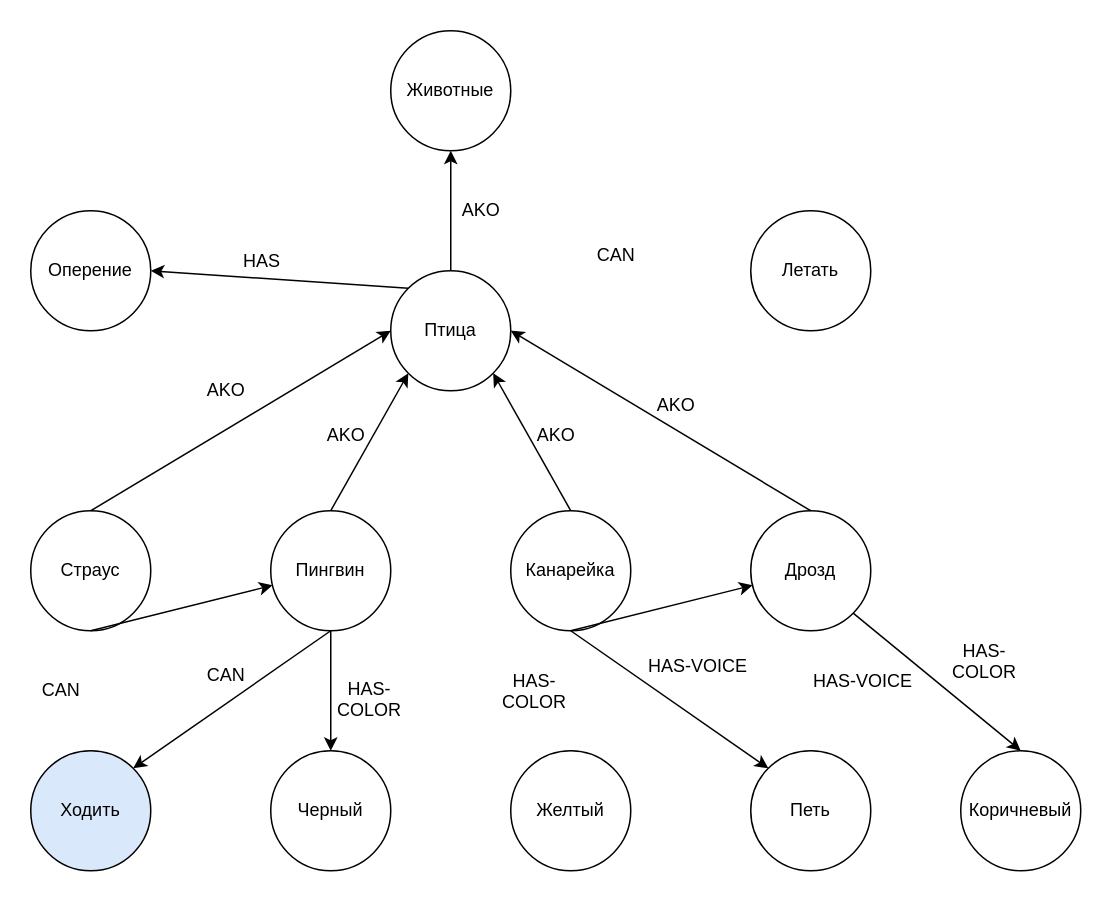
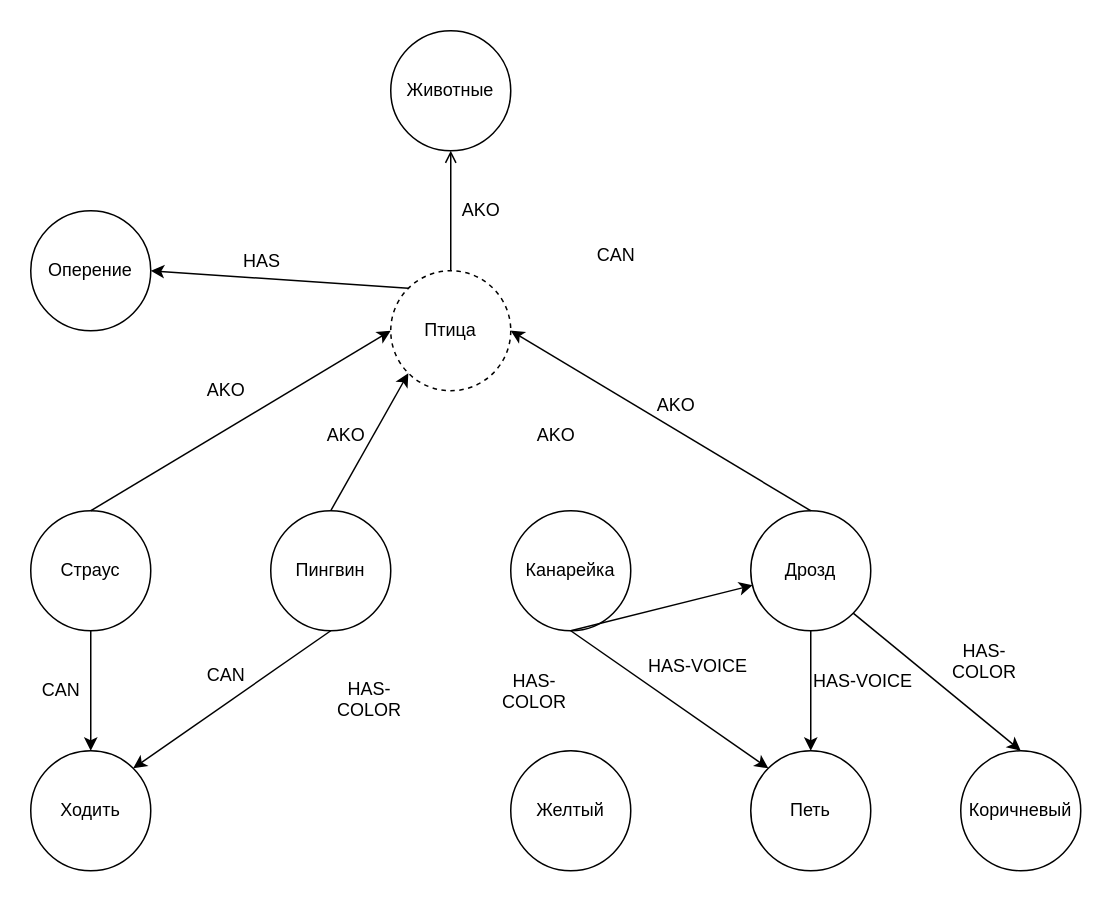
edge "Птица" -> "Животные": arrowhead classic -> open
node "Летать": removed
node "Птица": style solid -> dashed
edge "Канарейка" -> "Птица": removed
edge "Страус" -> "Пингвин": now "Страус" -> "Ходить"
edge "Пингвин" -> "Черный": removed
edge "Дрозд" -> "Петь": added
node "Ходить": fillcolor #dae8fc -> #ffffff
node "Черный": removed
